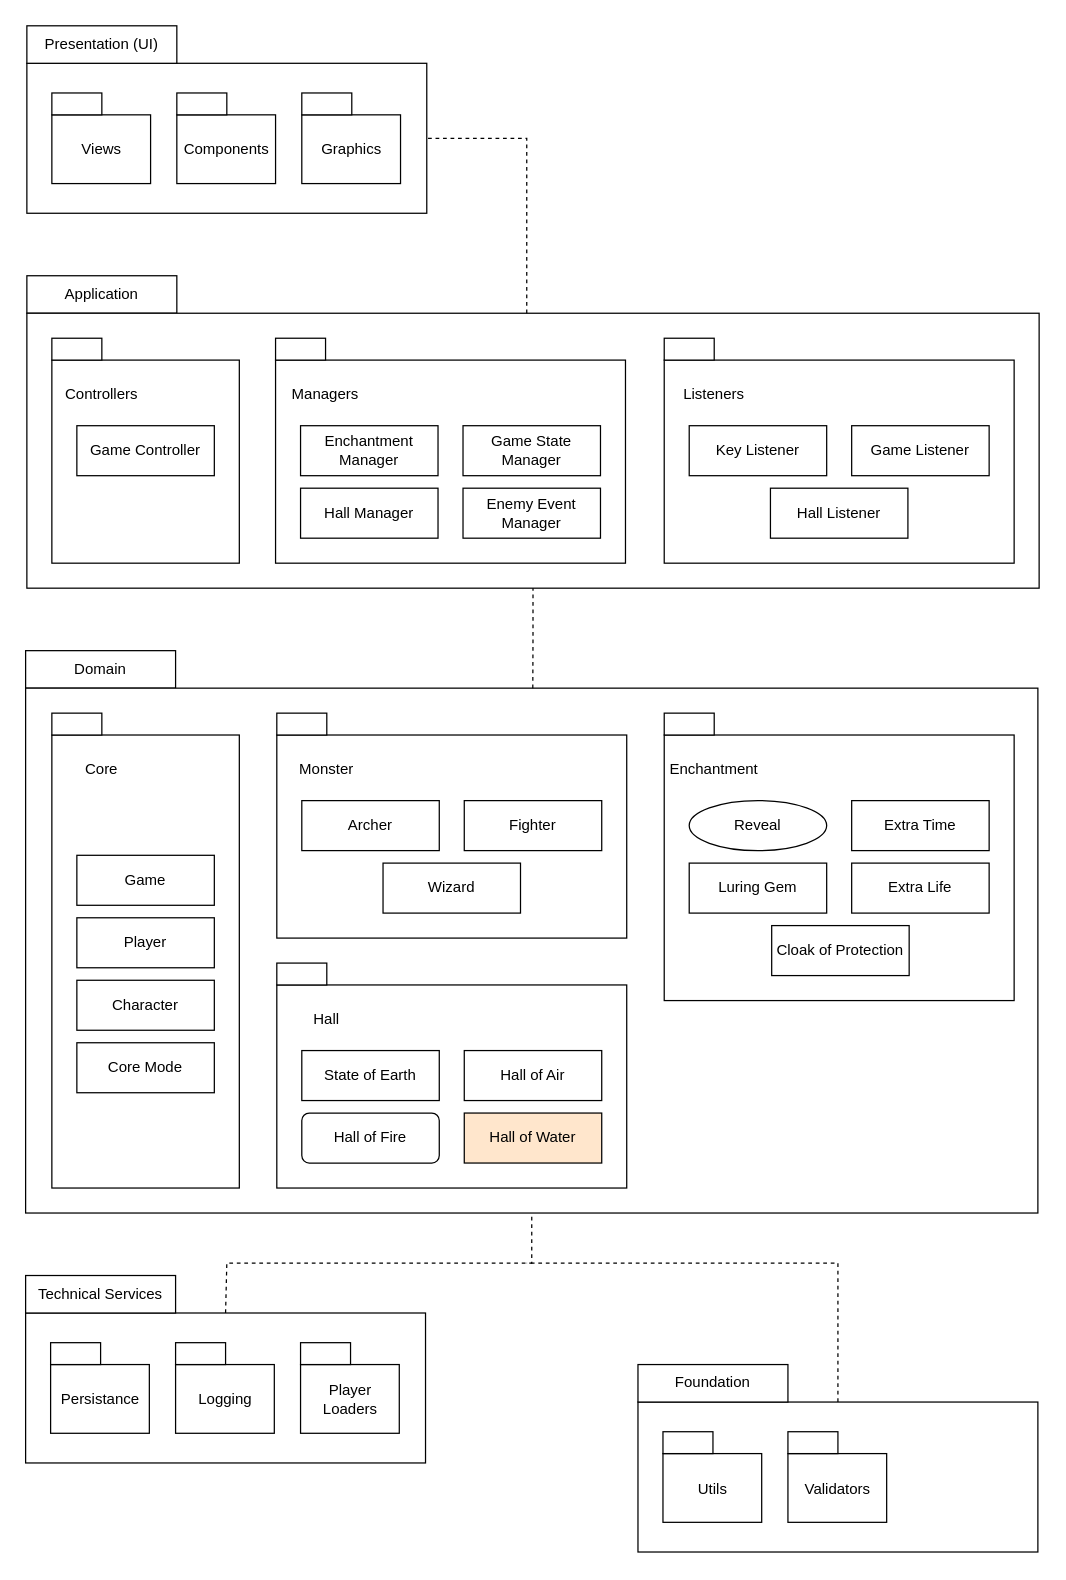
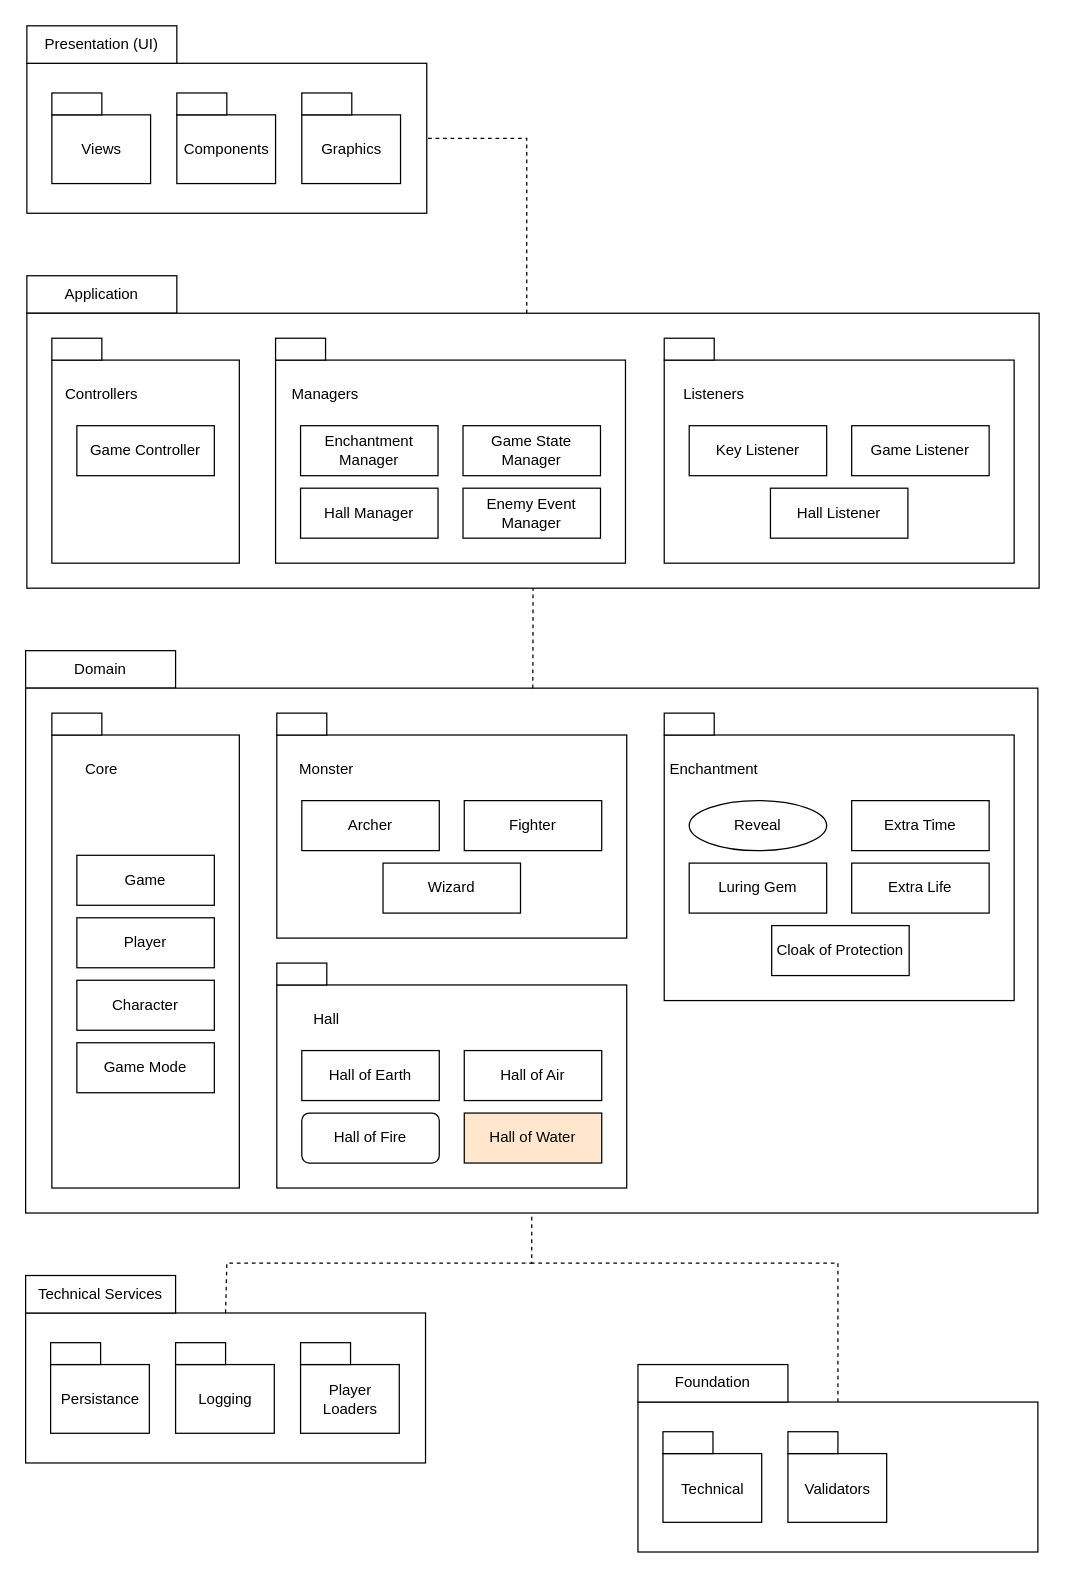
node "Core Mode": label "Core Mode" -> "Game Mode"
node "State of Earth": label "State of Earth" -> "Hall of Earth"
node "Utils": label "Utils" -> "Technical"
